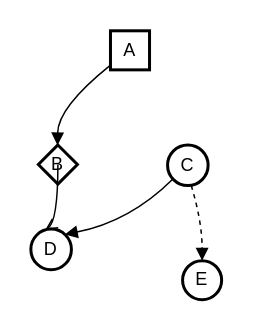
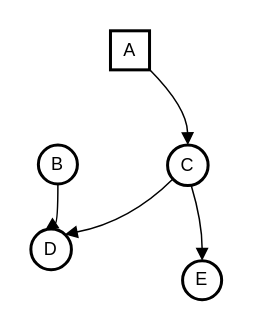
edge "A" -> "B": removed
edge "A" -> "C": added
node "B": shape diamond -> ellipse
edge "B" -> "D": arrowhead open -> block
edge "C" -> "E": style dashed -> solid
